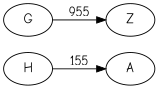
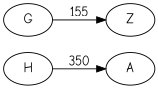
edge "G" -> "Z": label "955" -> "155"
edge "H" -> "A": label "155" -> "350"
